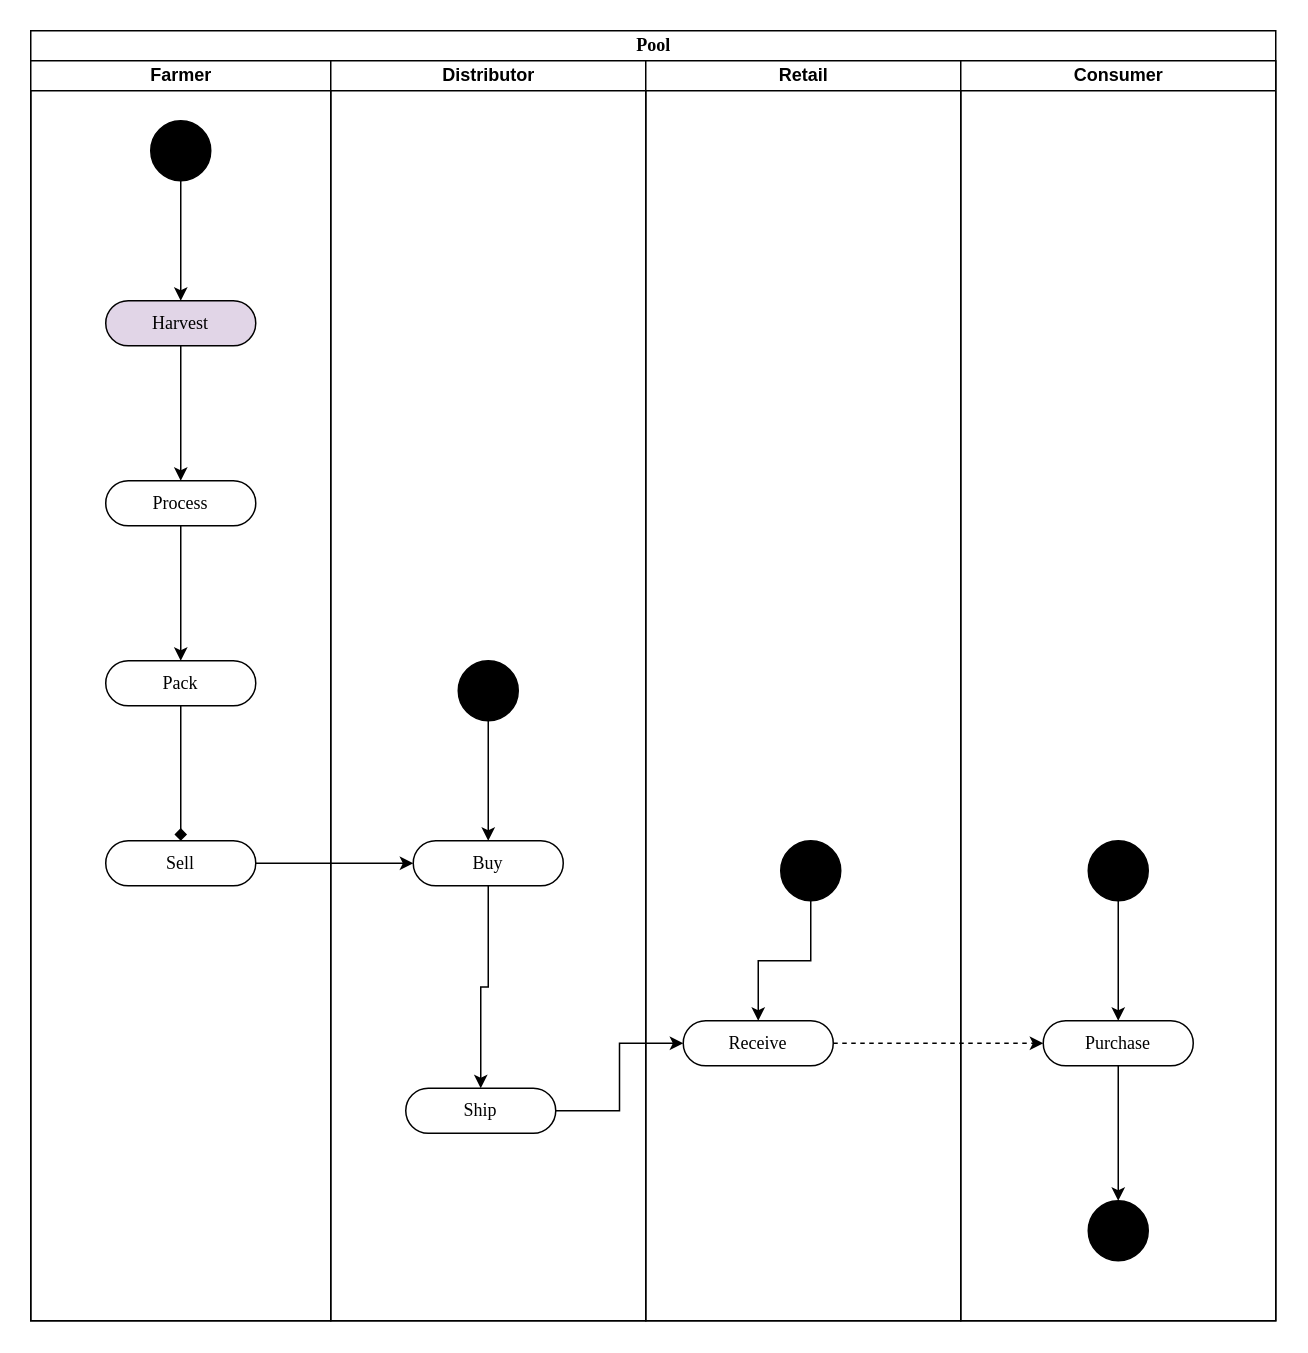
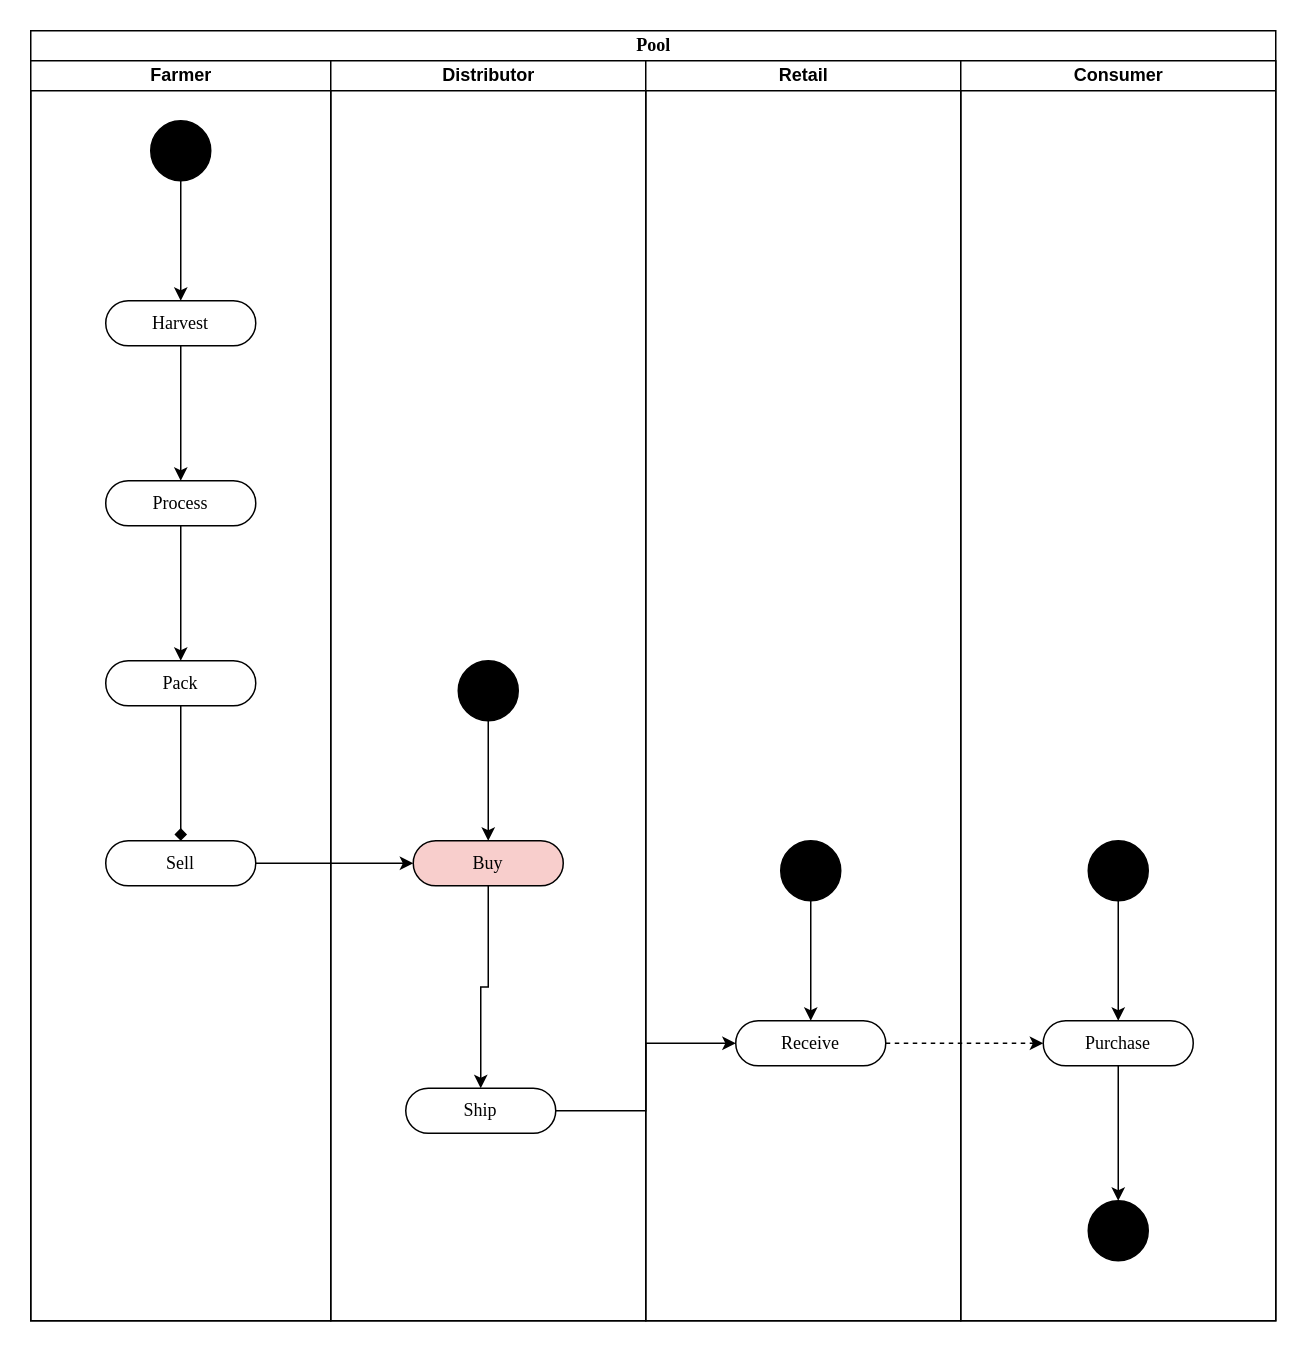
node "Harvest": fillcolor #e1d5e7 -> #ffffff
node "Buy": fillcolor #ffffff -> #f8cecc
node "Receive": moved (758, 1043) -> (811, 1043)
